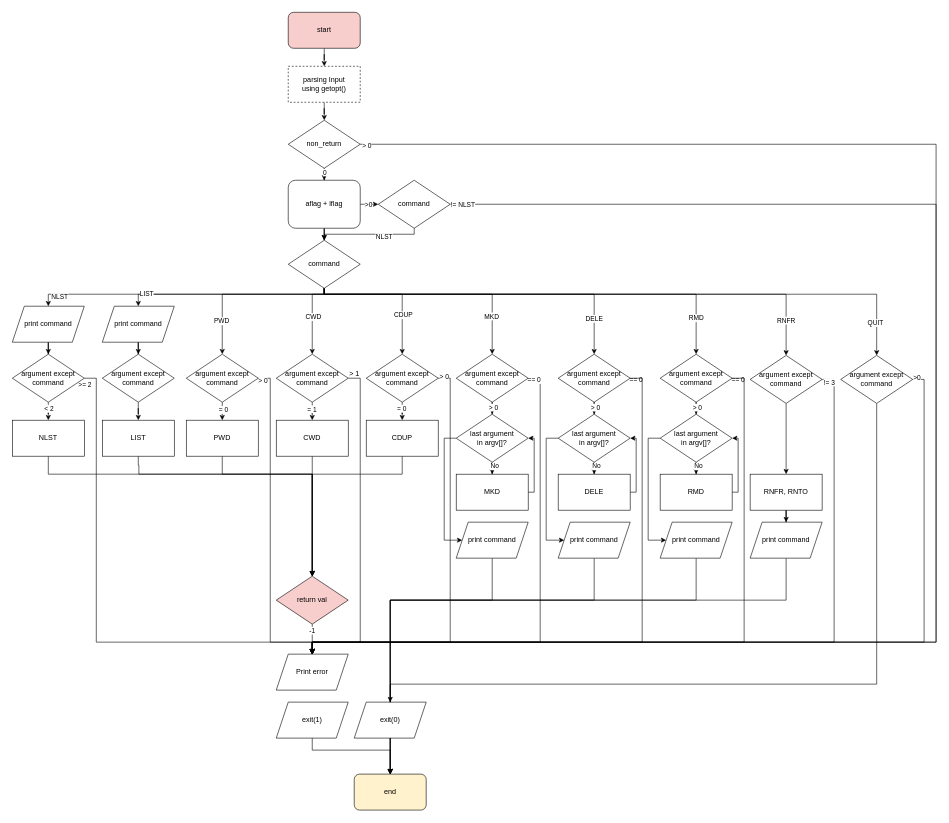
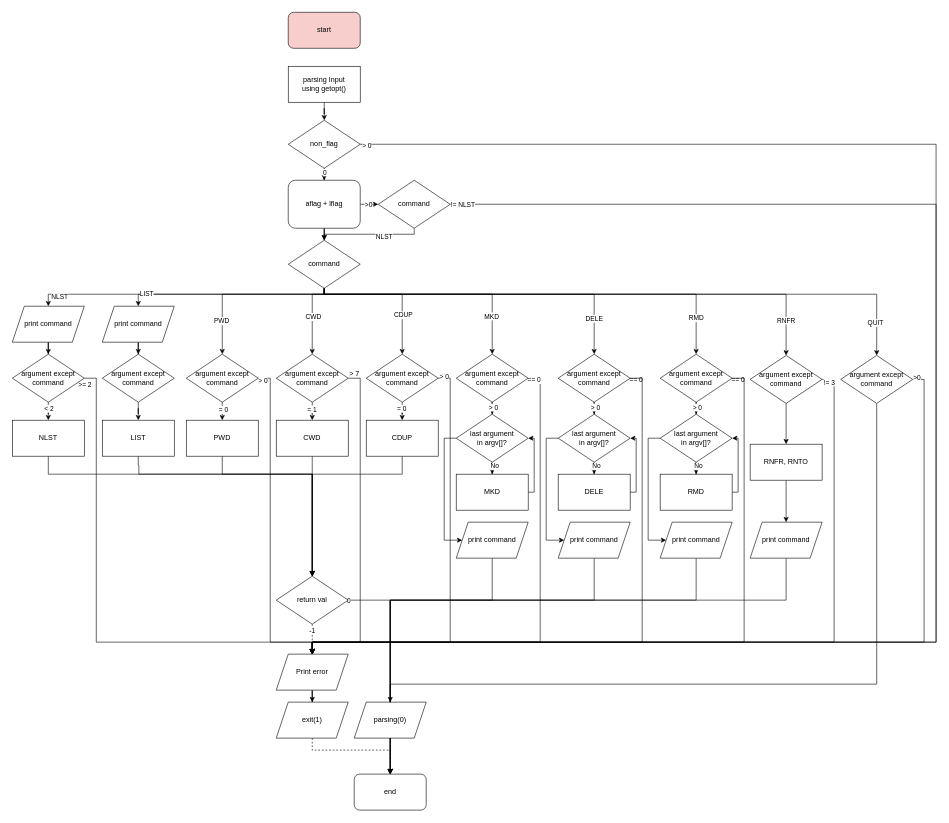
edge "start" -> "parsing Input using getopt()": removed
node "parsing Input using getopt()": style dashed -> solid
node "non_return": label "non_return" -> "non_flag"
node "> 1": label "> 1" -> "> 7"
node "RNFR, RNTO": moved (786, 492) -> (786, 462)
node "return val": fillcolor #f8cecc -> #ffffff
edge "return val" -> "end": added, label "0"
edge "return val" -> "Print error": style solid -> dashed
edge "Print error" -> "exit(1)": added
node "exit(0)": label "exit(0)" -> "parsing(0)"
edge "exit(1)" -> "end": style solid -> dashed
node "end": fillcolor #fff2cc -> #ffffff
